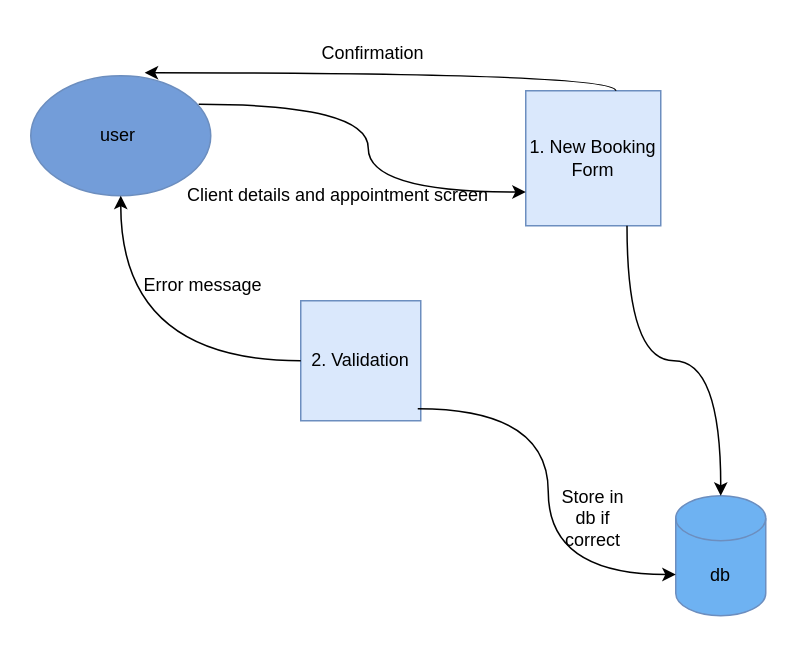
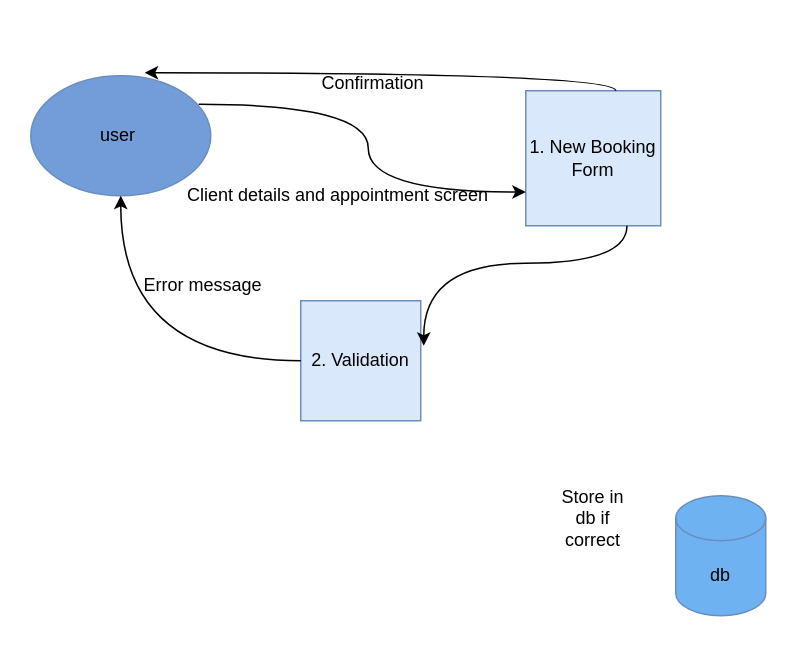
node "Confirmation": moved (376, 53) -> (376, 83)
edge "1. New Booking Form" -> "db": now "1. New Booking Form" -> "2. Validation"
edge "2. Validation" -> "db": removed
